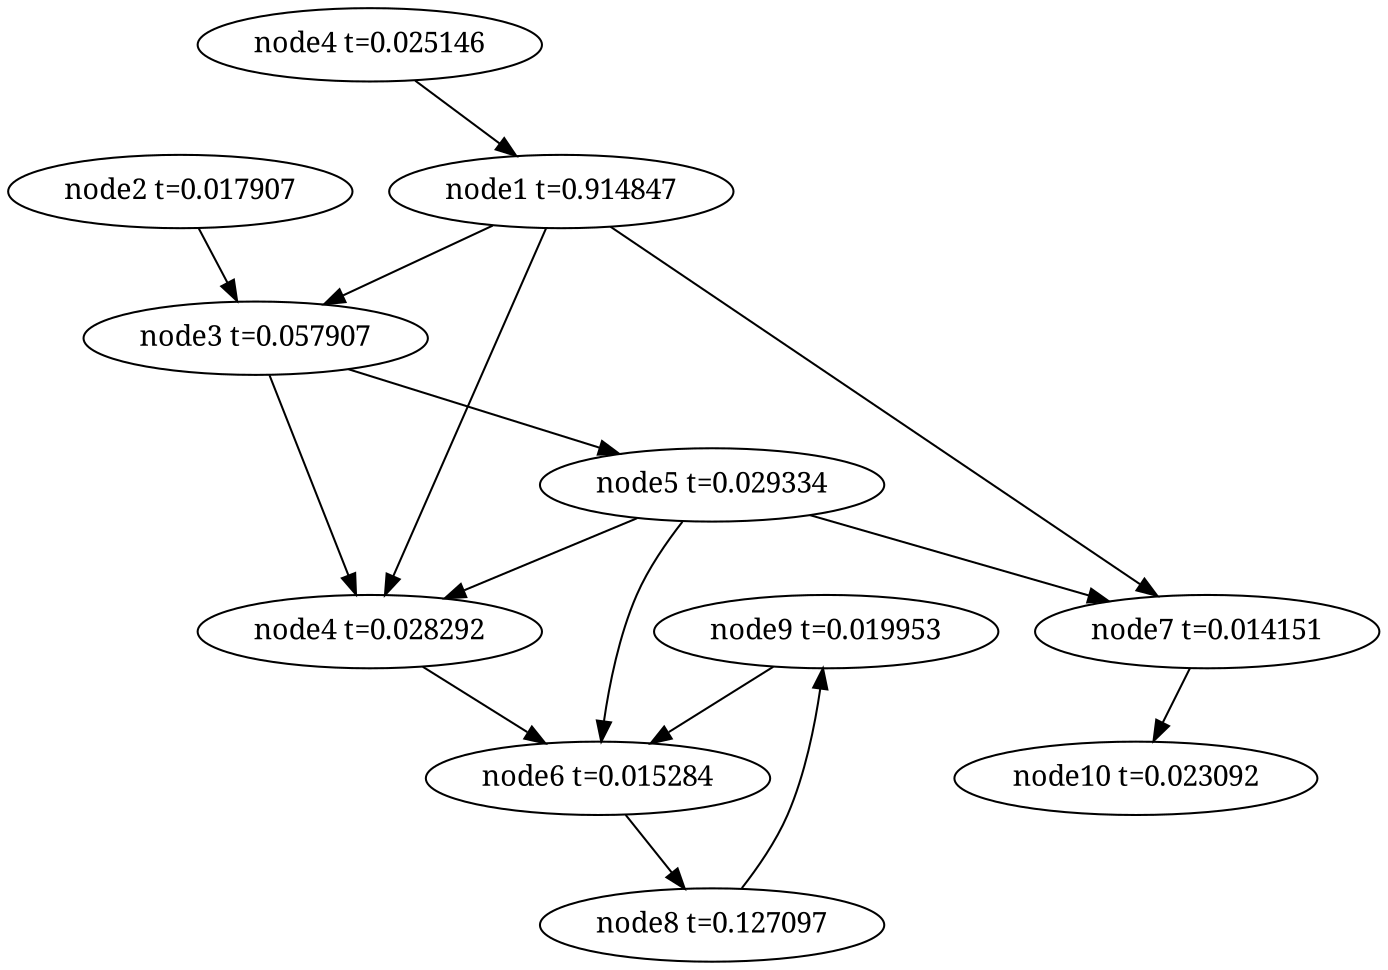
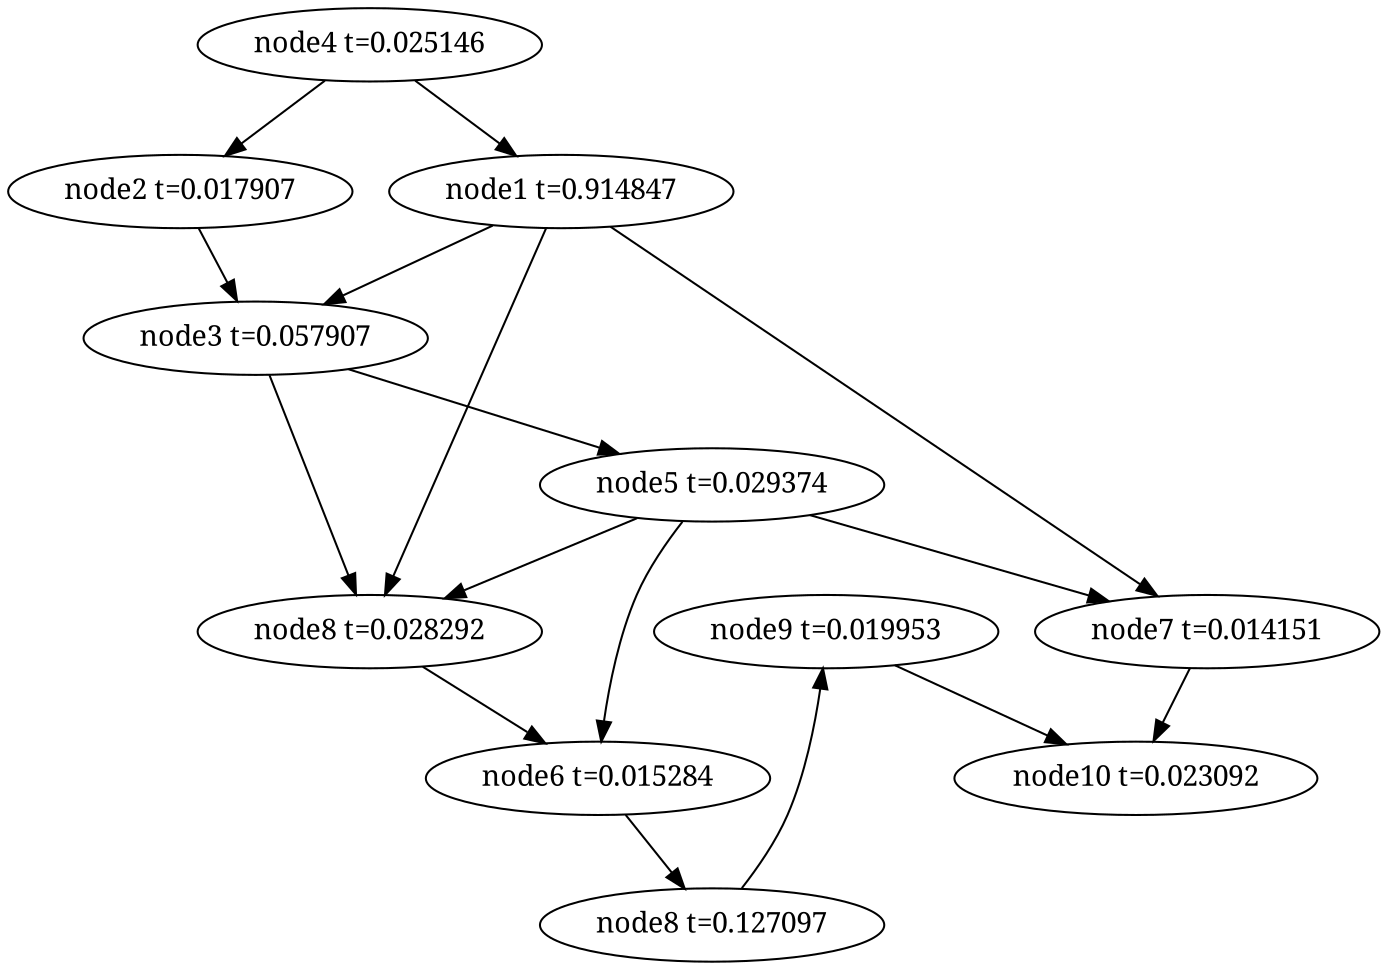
edge "node4 t=0.025146" -> "node2 t=0.017907": added
node "node5 t=0.029334": label "node5 t=0.029334" -> "node5 t=0.029374"
node "node4 t=0.028292": label "node4 t=0.028292" -> "node8 t=0.028292"
edge "node9 t=0.019953" -> "node6 t=0.015284": now "node9 t=0.019953" -> "node10 t=0.023092"
